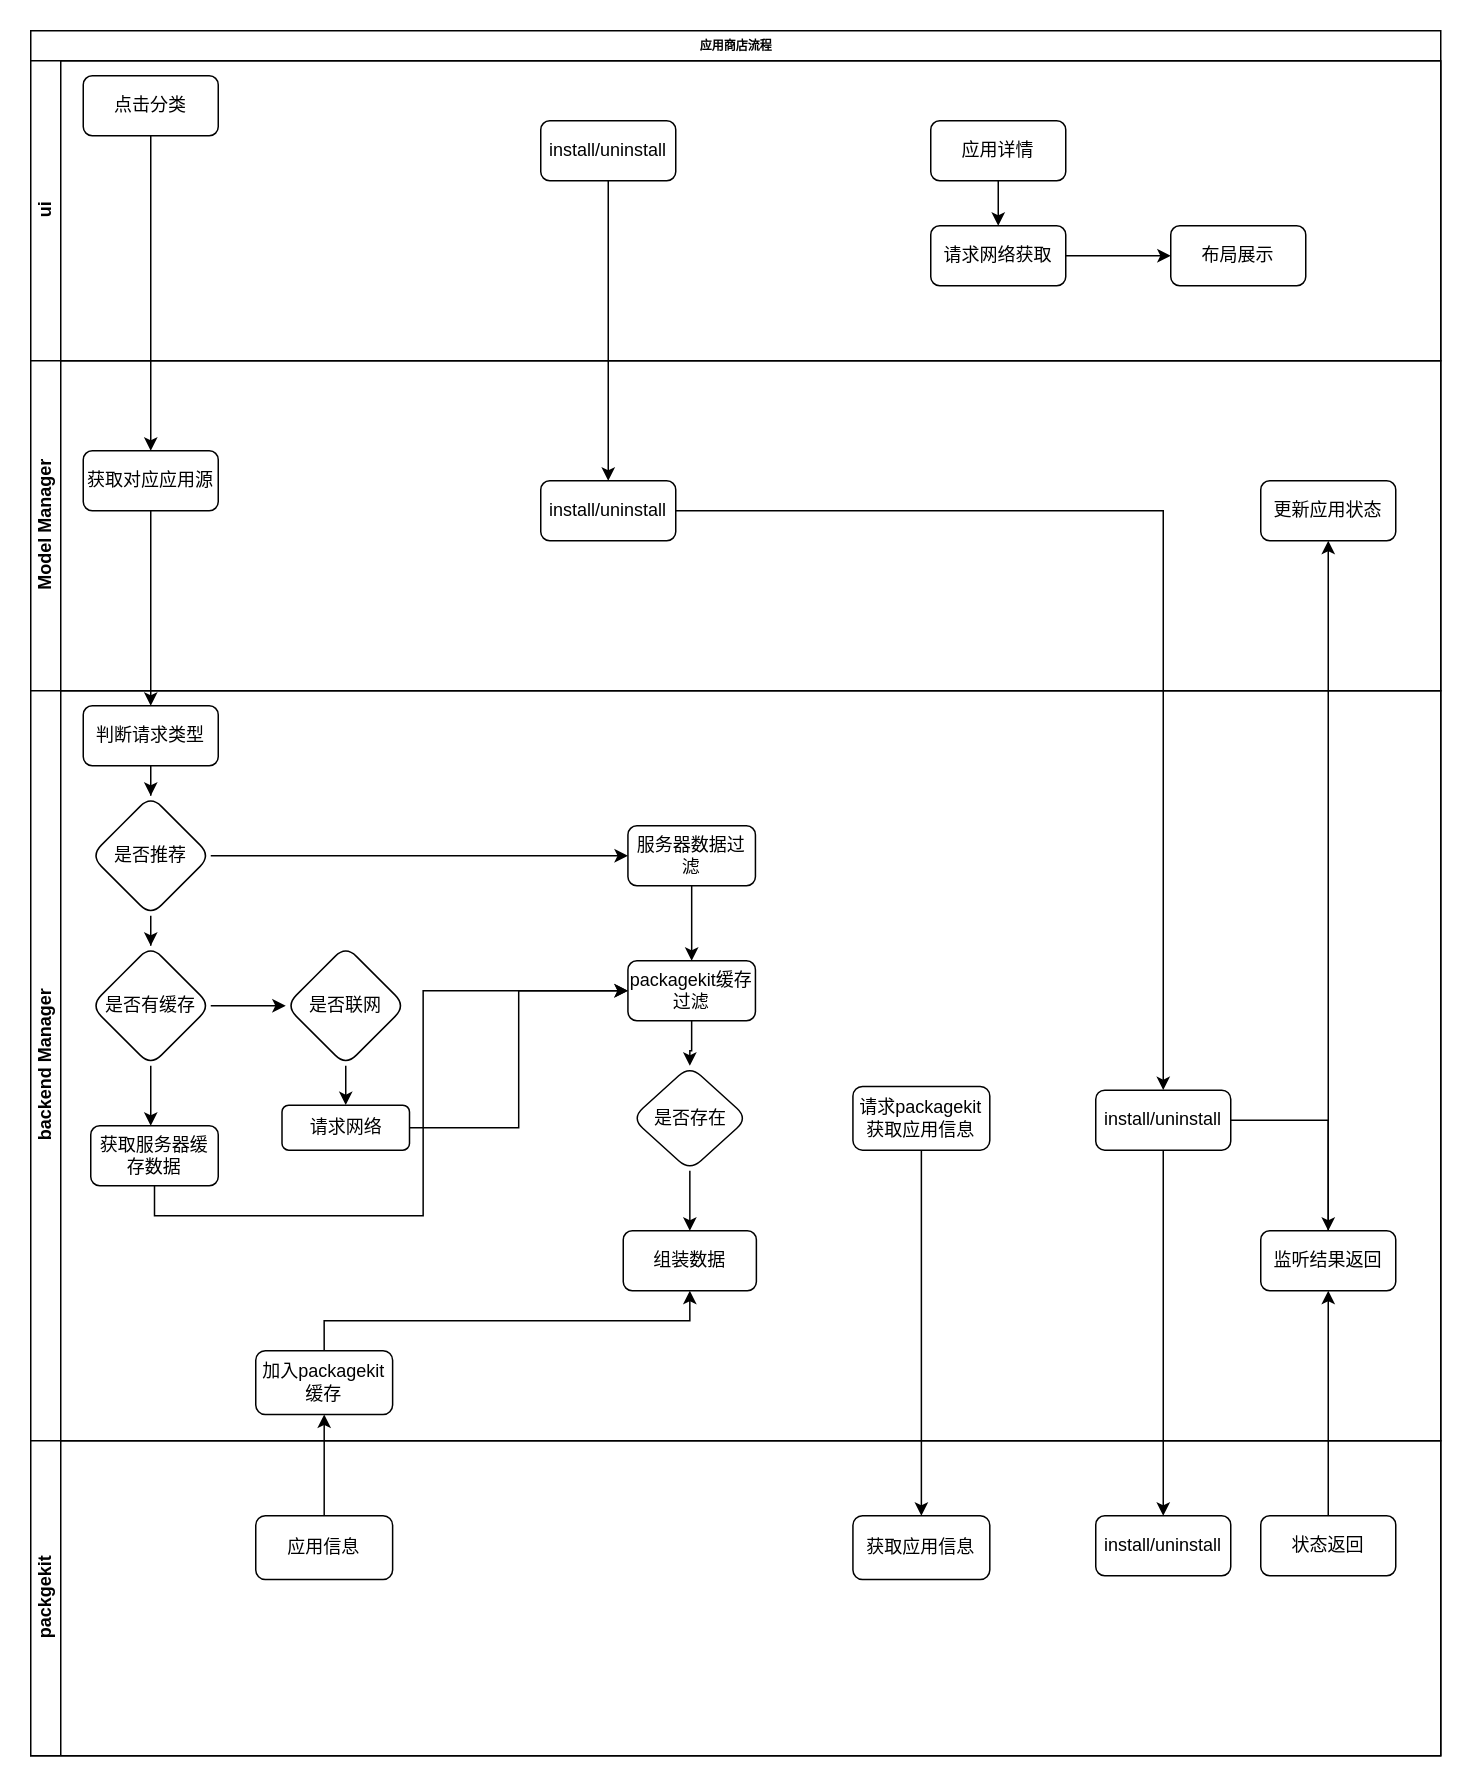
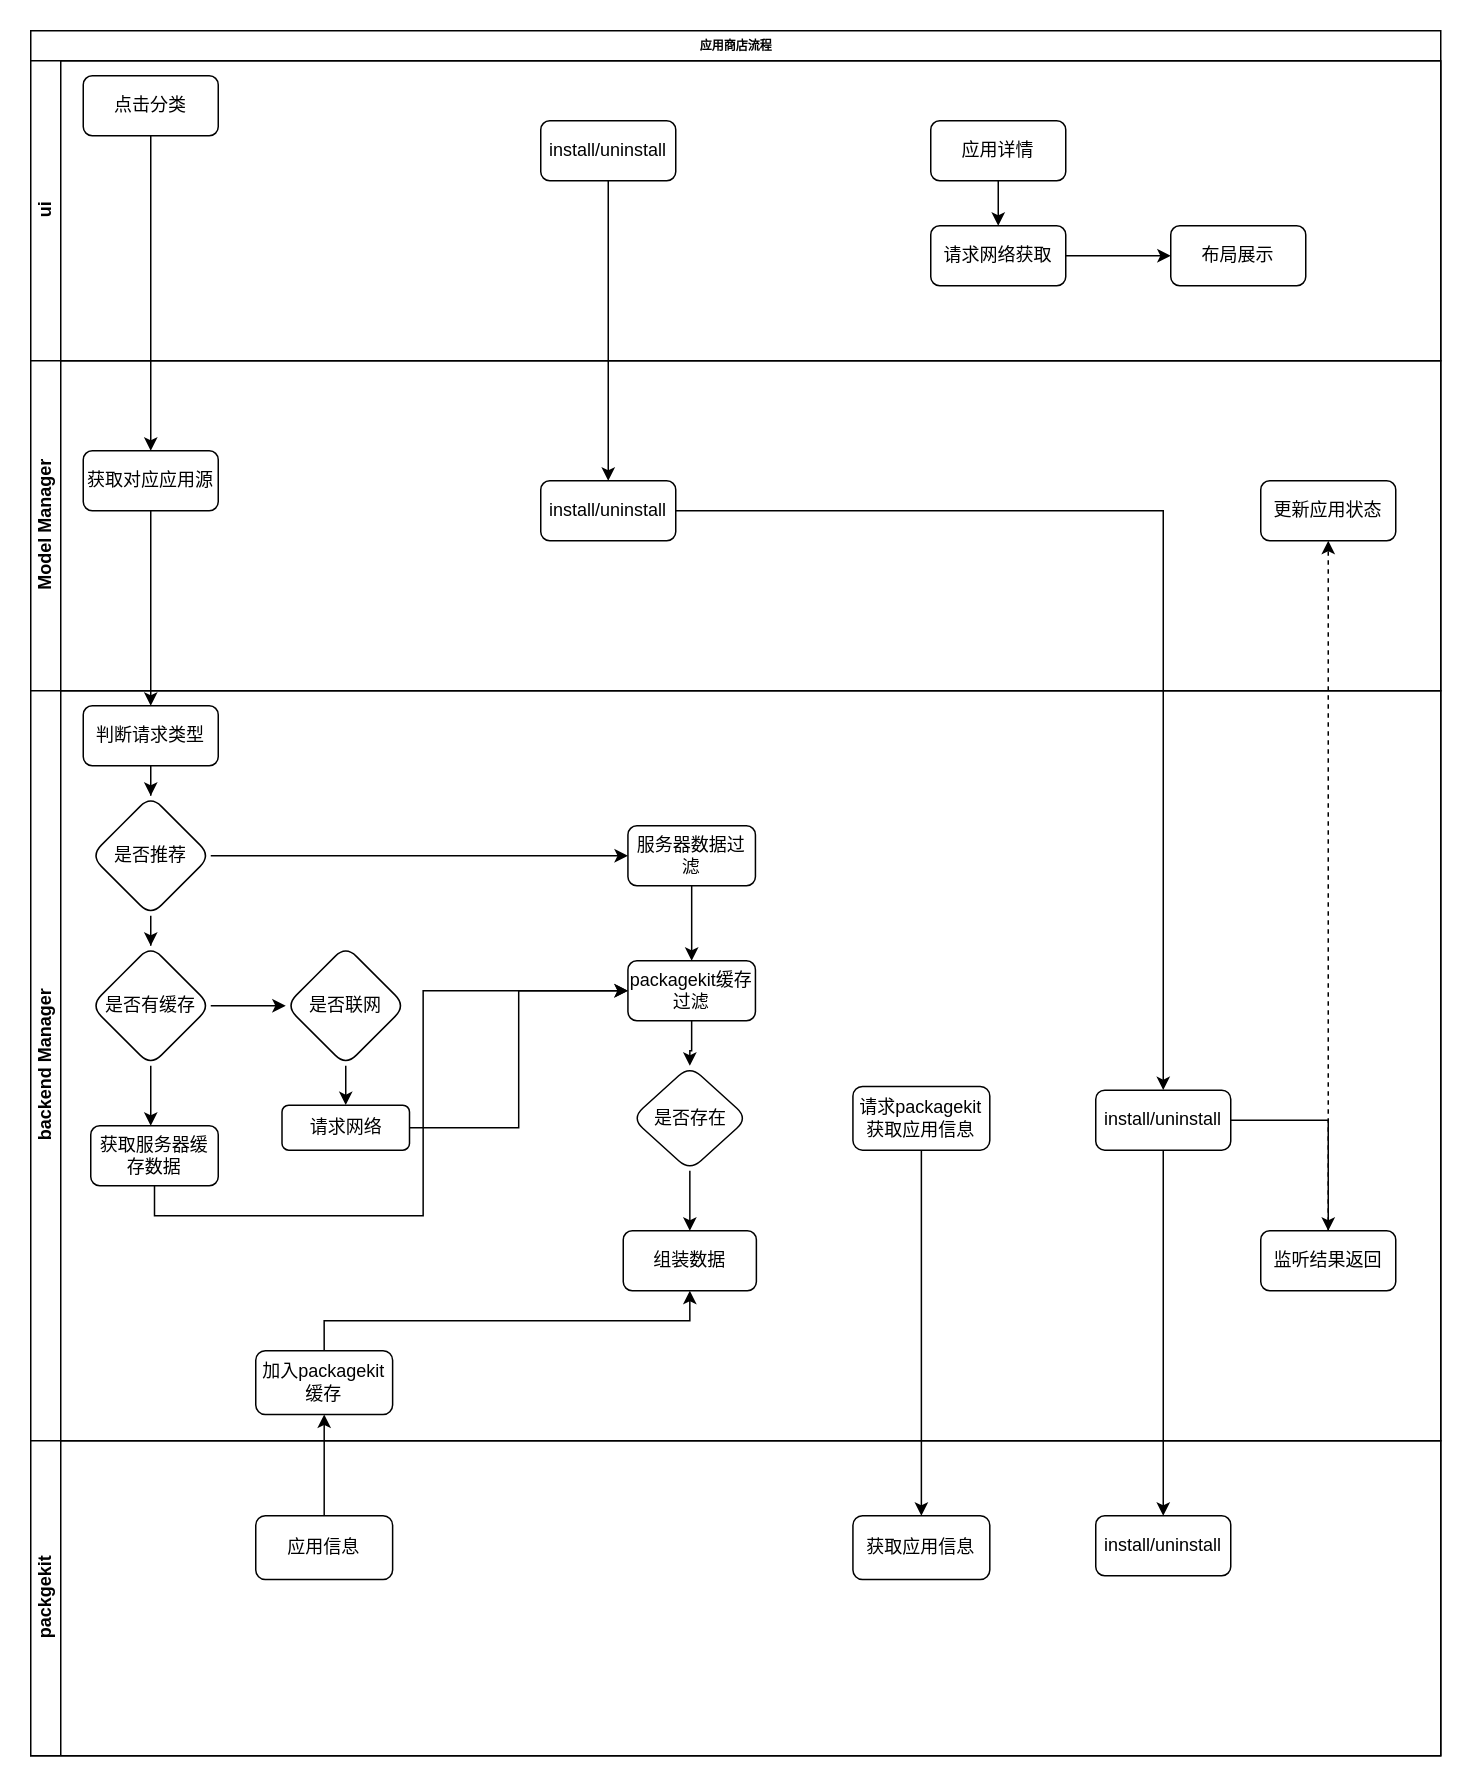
edge "监听结果返回" -> "更新应用状态": style solid -> dashed
edge "状态返回" -> "监听结果返回": removed
node "状态返回": removed
